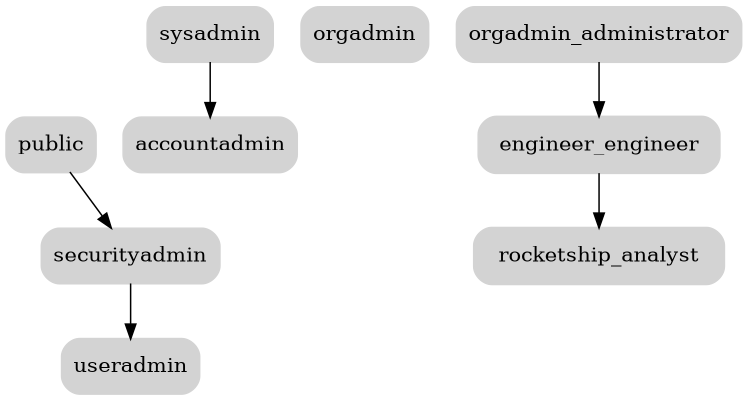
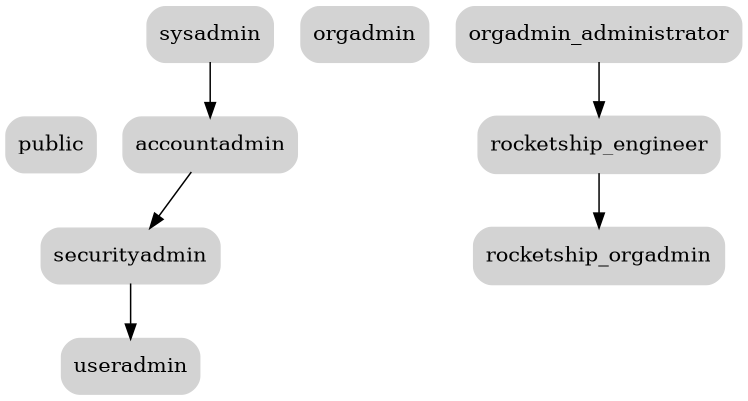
node "engineer_engineer": label "engineer_engineer" -> "rocketship_engineer"
edge "public" -> "securityadmin": now "accountadmin" -> "securityadmin"
node "rocketship_analyst": label "rocketship_analyst" -> "rocketship_orgadmin"
